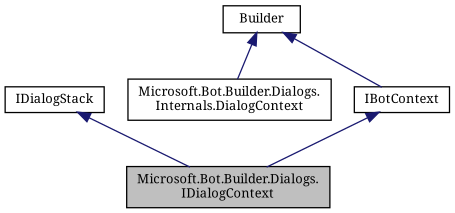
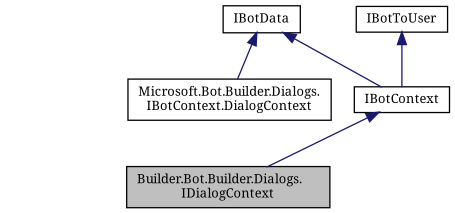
node "Builder": label "Builder" -> "IBotData"
node "IBotToUser": added
node "IDialogStack": removed
node "Microsoft.Bot.Builder.Dialogs. Internals.DialogContext": label "Microsoft.Bot.Builder.Dialogs. Internals.DialogContext" -> "Microsoft.Bot.Builder.Dialogs. IBotContext.DialogContext"
node "Microsoft.Bot.Builder.Dialogs. IDialogContext": label "Microsoft.Bot.Builder.Dialogs. IDialogContext" -> "Builder.Bot.Builder.Dialogs. IDialogContext"
